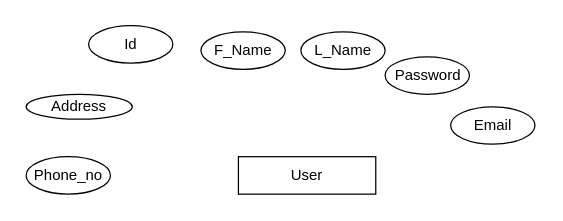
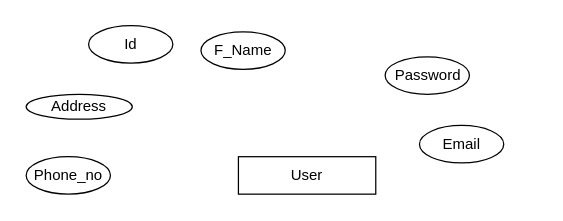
node "L_Name": removed
node "Email": moved (493, 126) -> (462, 144)
